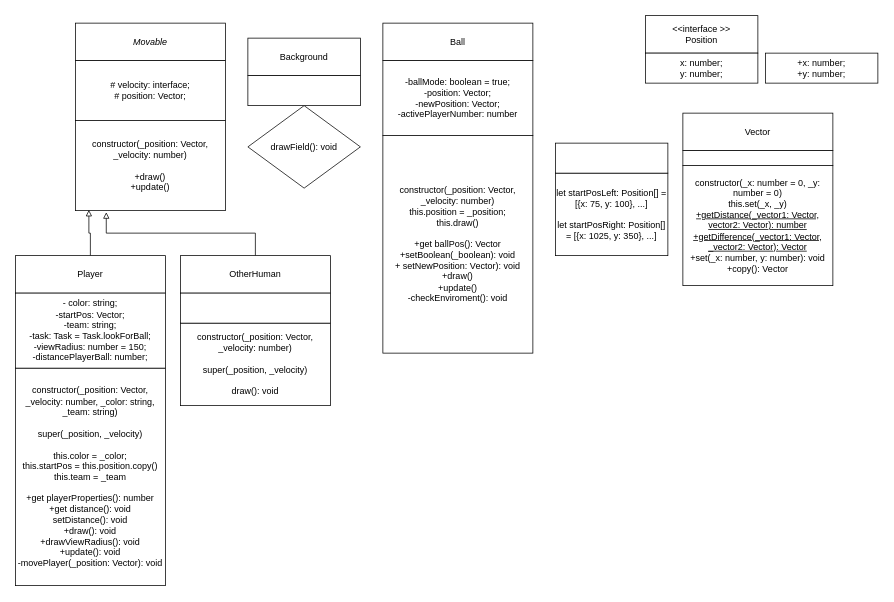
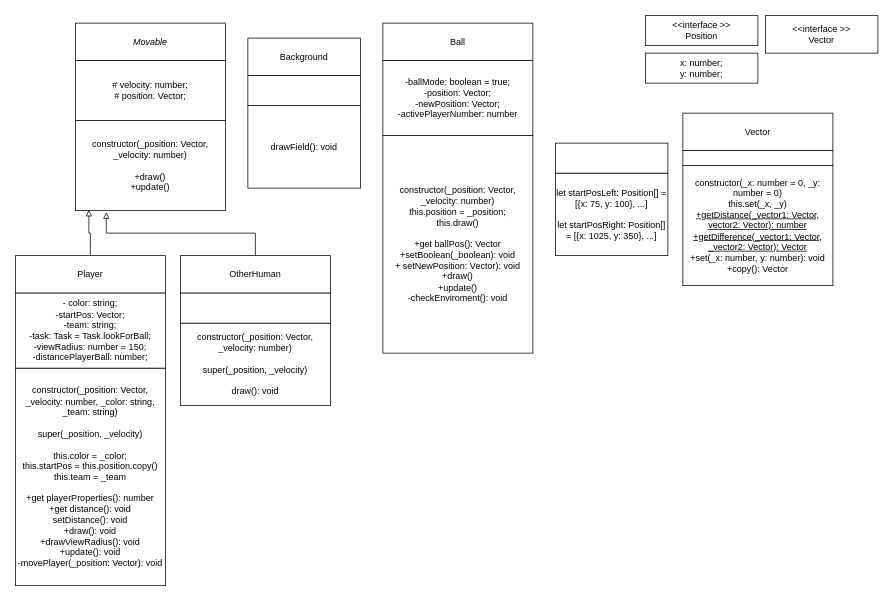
node "<<interface >> Position": size 113x38 -> 113x30
node "<<interface >> Vector": added
node "+x: number; +y: number;": removed
node "# velocity: interface; # position: Vector;": label "# velocity: interface; # position: Vector;" -> "# velocity: number; # position: Vector;"
node "drawField(): void": shape diamond -> rectangle
